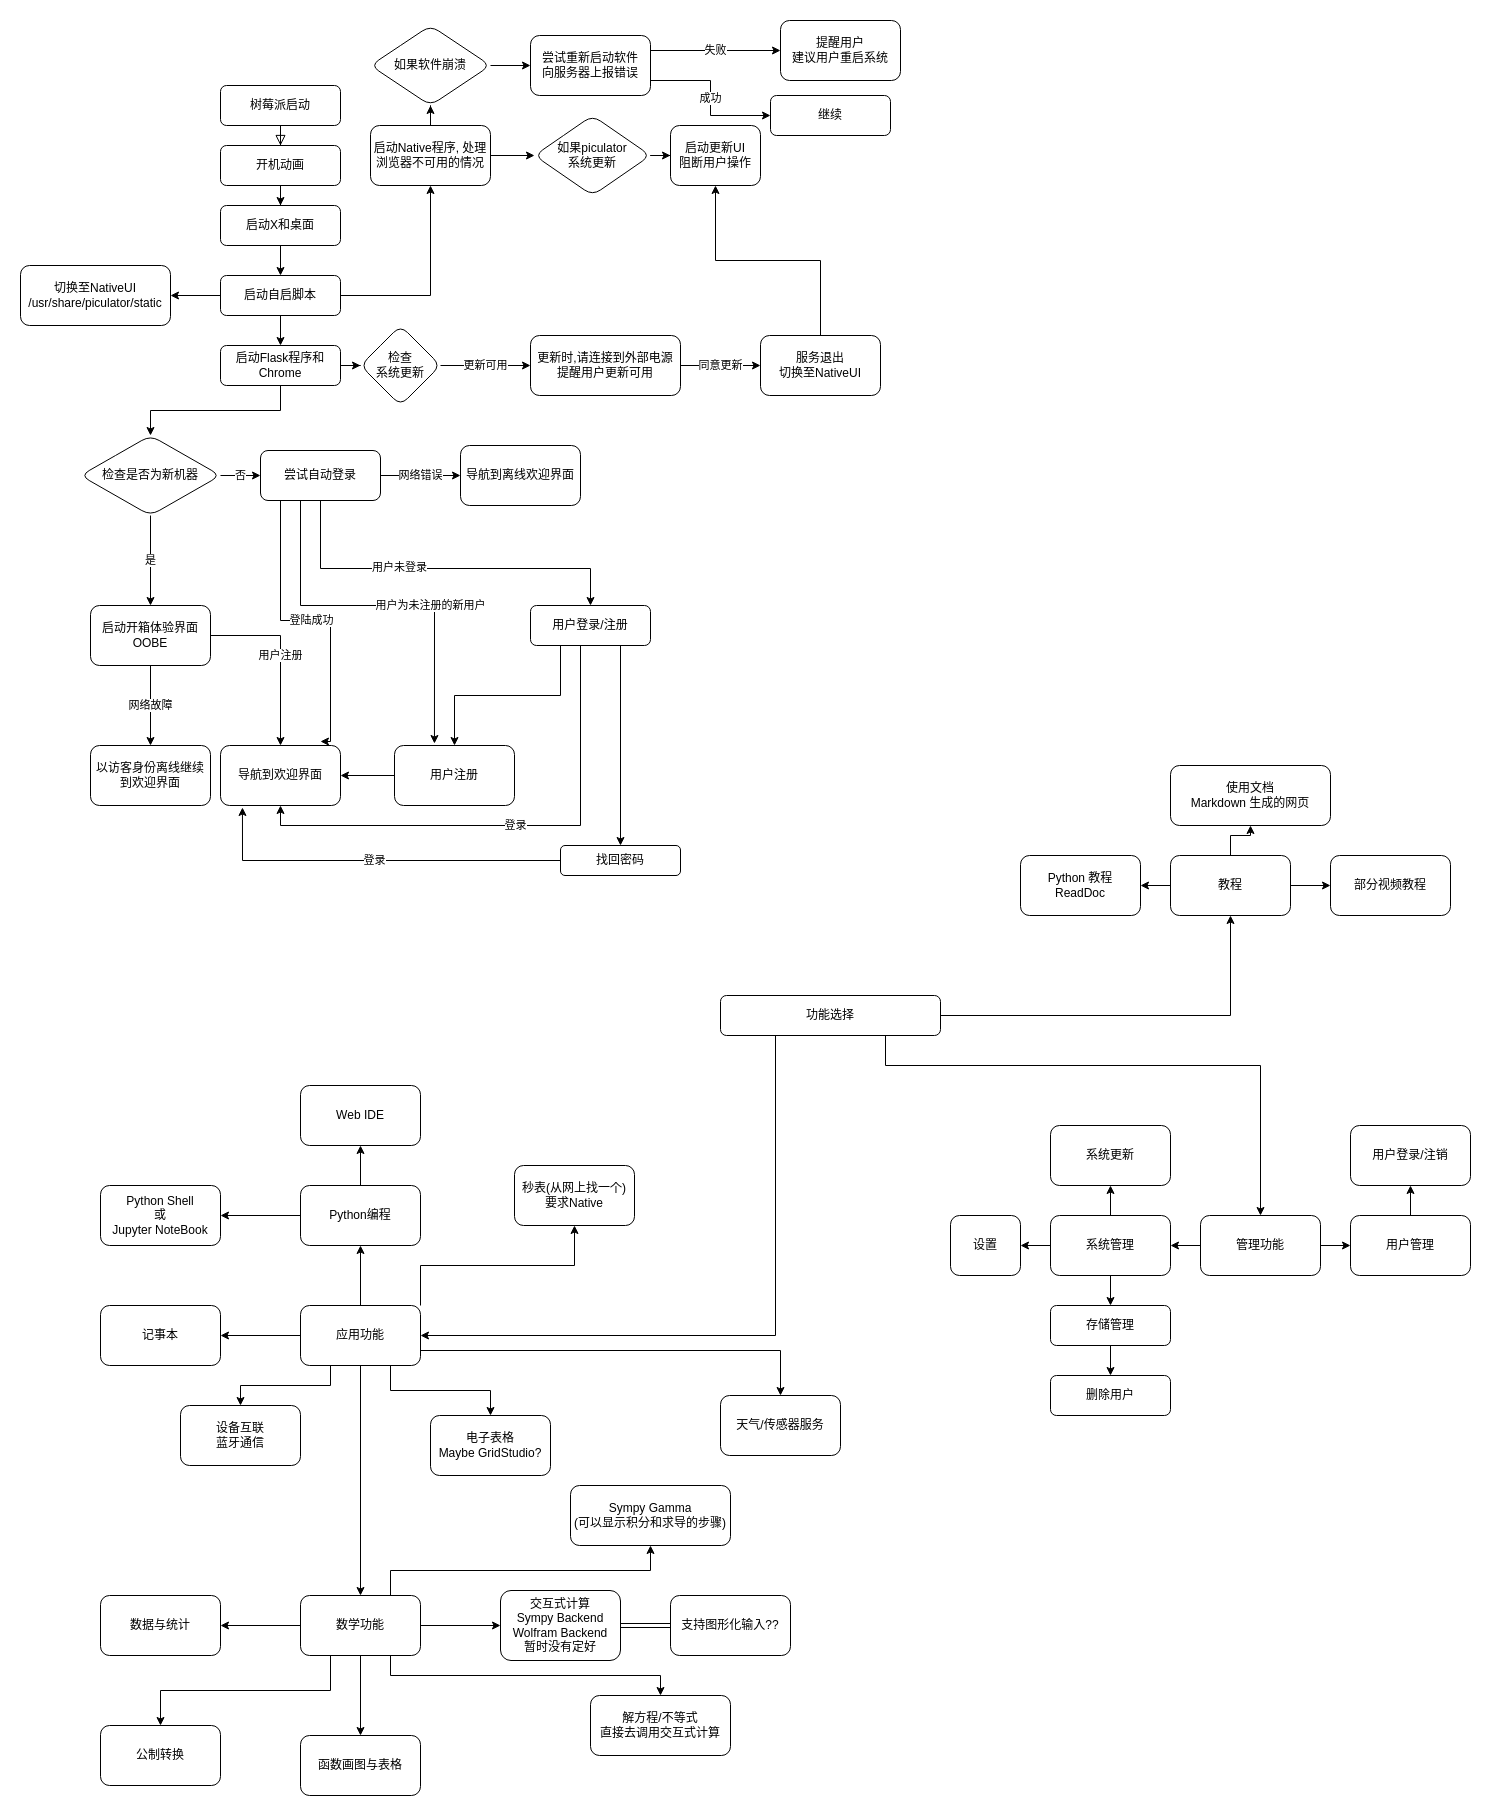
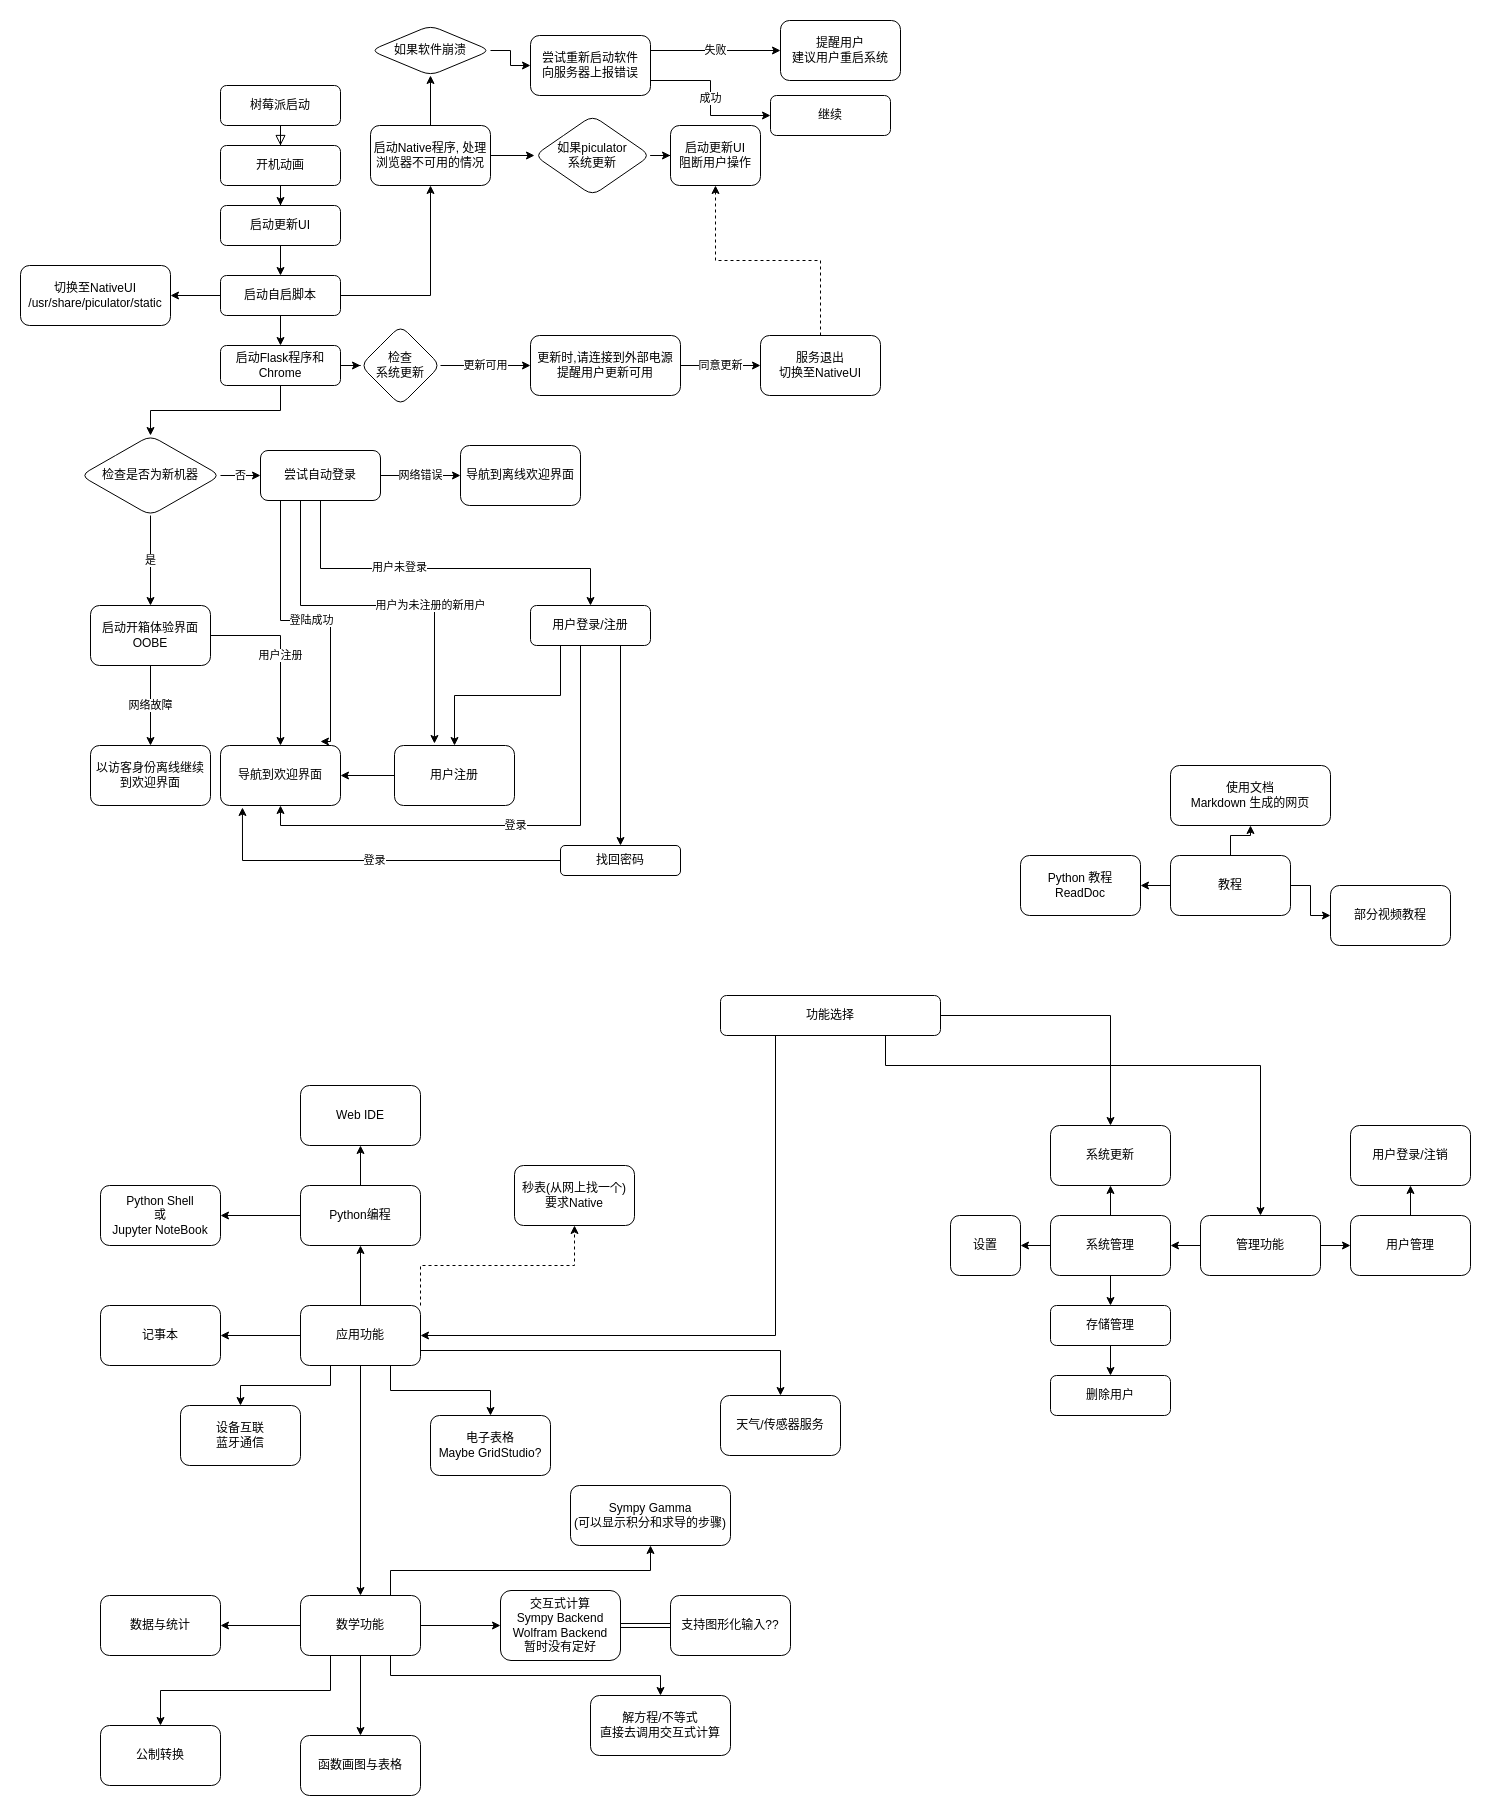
node "如果软件崩溃": size 120x80 -> 120x50
node "启动X和桌面": label "启动X和桌面" -> "启动更新UI"
edge "服务退出 切换至NativeUI" -> "启动更新UI 阻断用户操作": style solid -> dashed
node "部分视频教程": moved (1391, 886) -> (1391, 916)
edge "功能选择" -> "教程": now "功能选择" -> "系统更新"
edge "应用功能" -> "秒表(从网上找一个) 要求Native": style solid -> dashed
